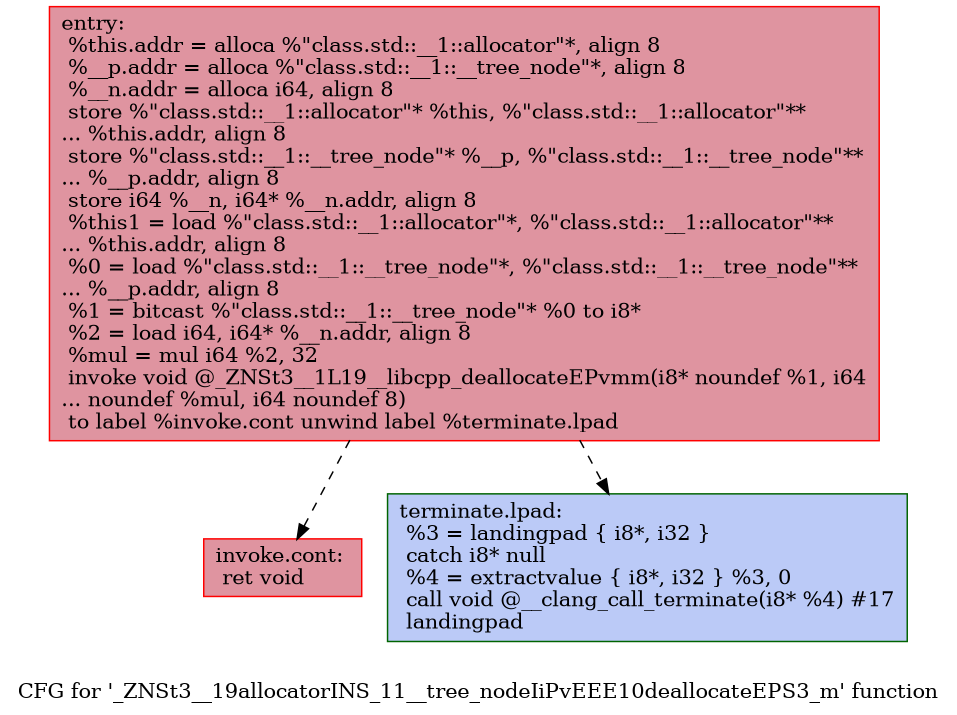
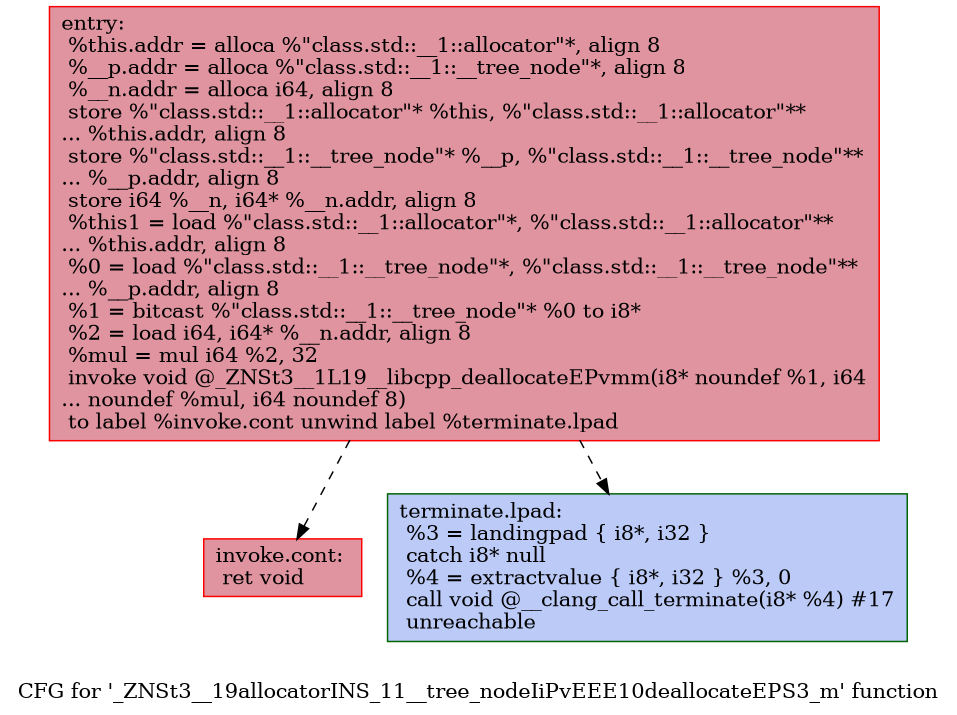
node "terminate.lpad:": text "landingpad" -> "unreachable"
